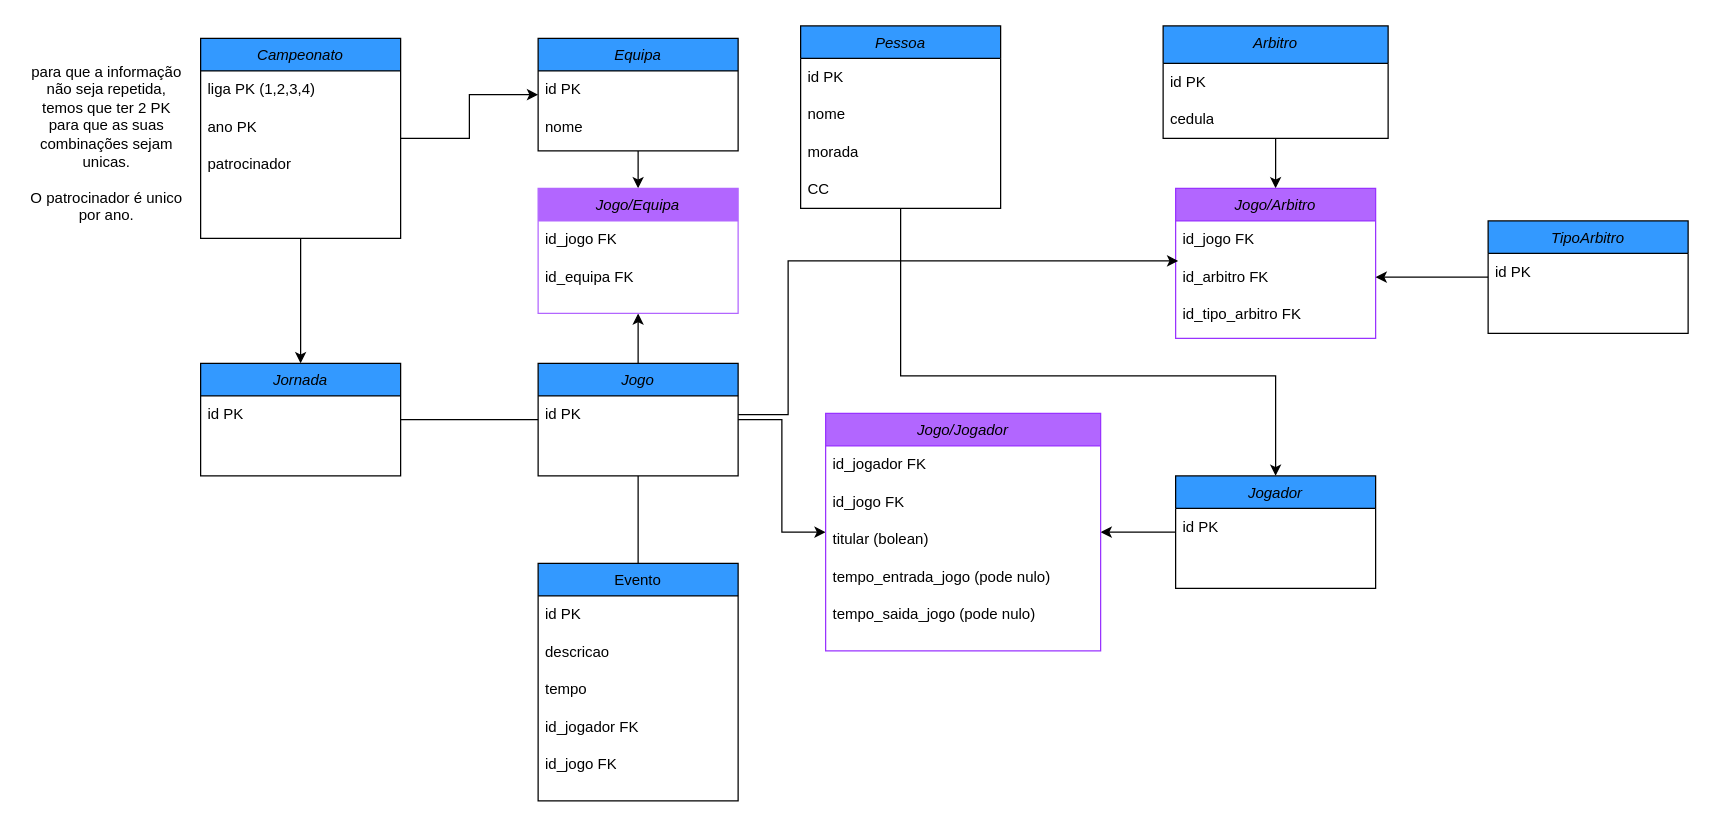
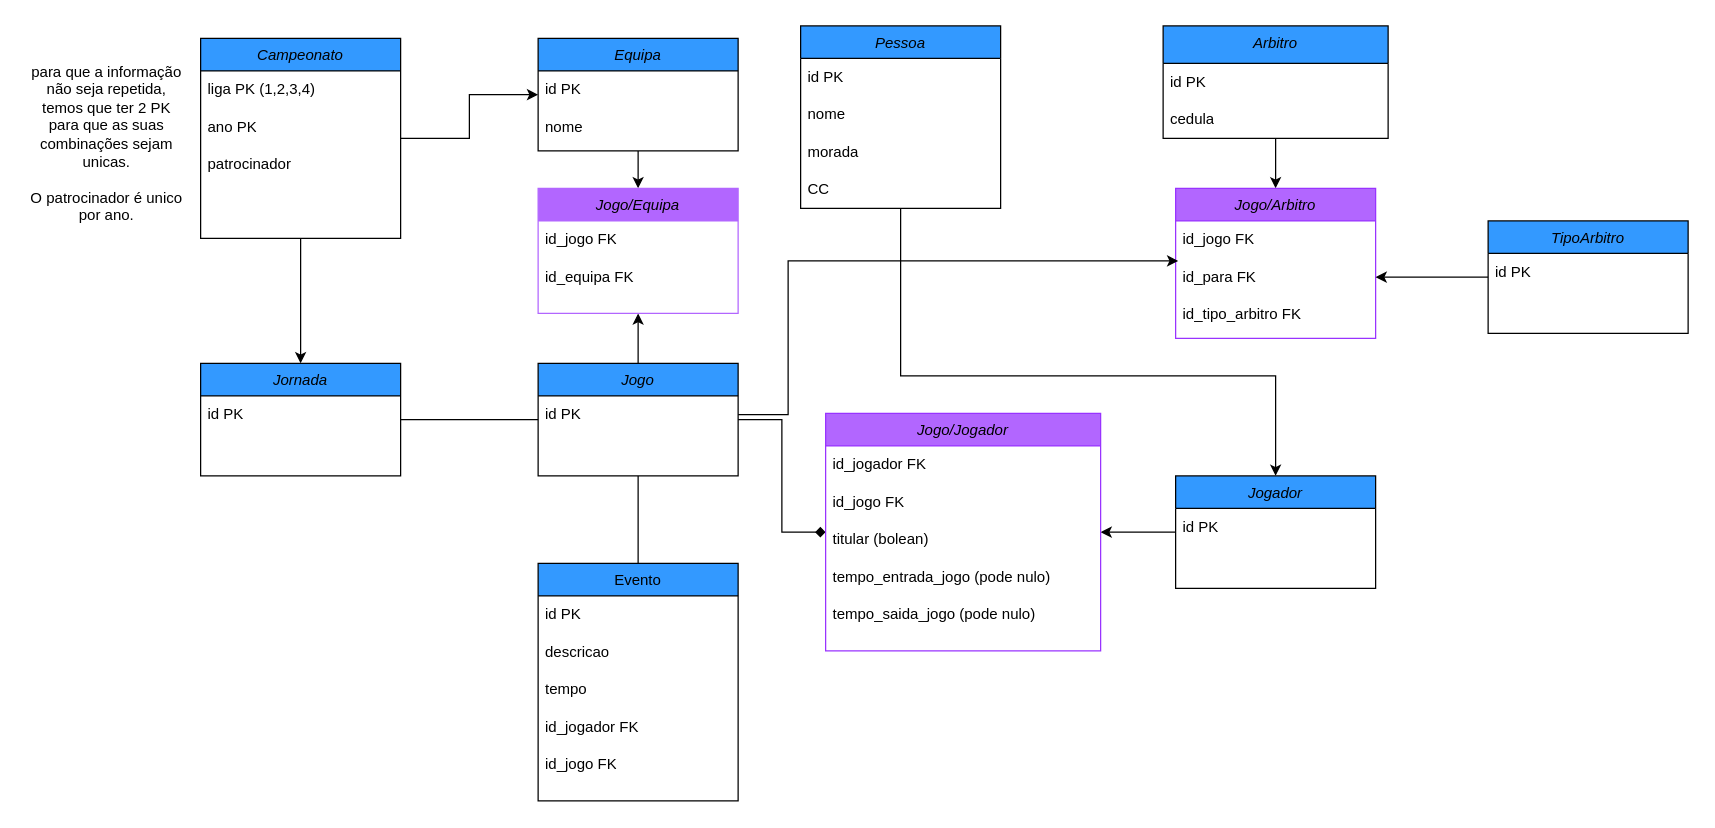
node "id_arbitro FK": label "id_arbitro FK" -> "id_para FK"
edge "Jogo" -> "Jogo/Jogador": arrowhead classic -> diamond
